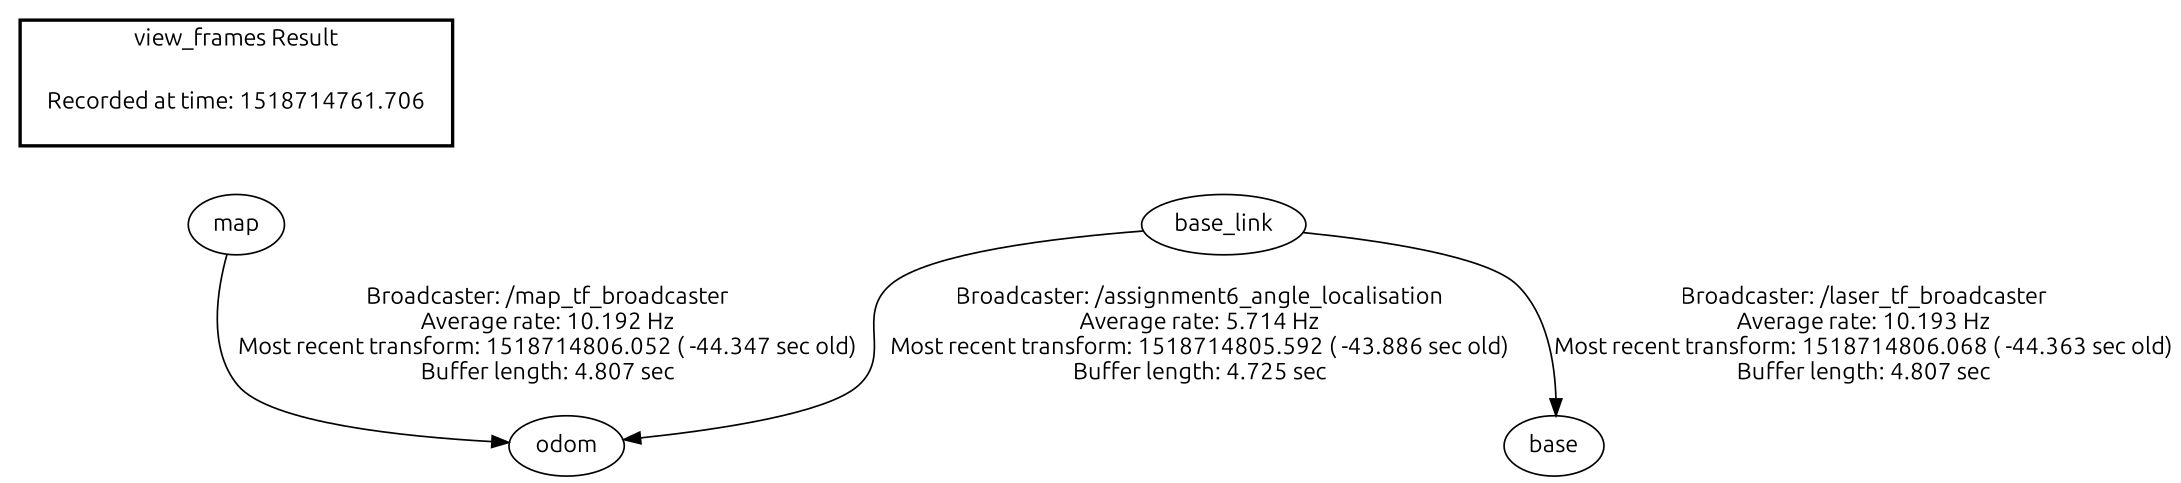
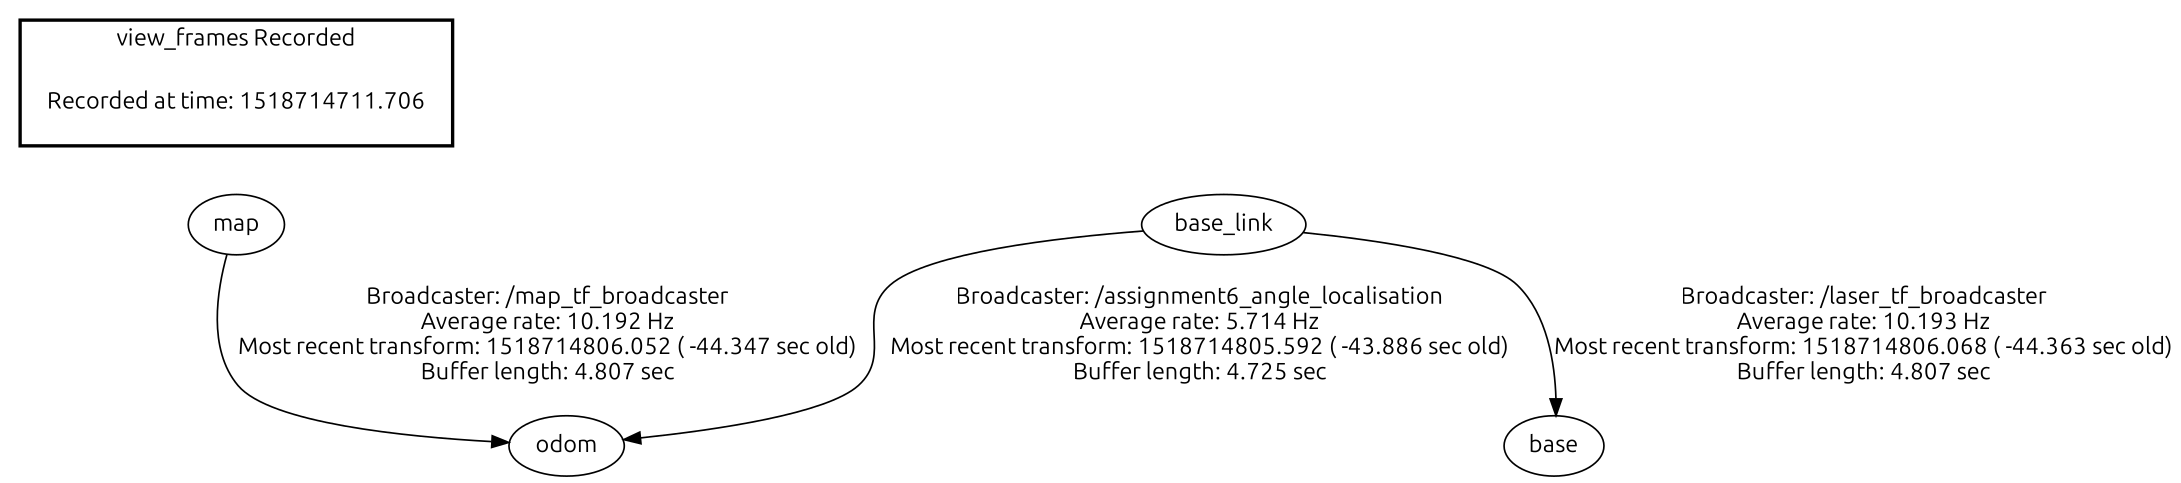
cluster "view_frames Result": label "view_frames Result" -> "view_frames Recorded"
node "Recorded at time: 1518714761.706": label "Recorded at time: 1518714761.706" -> "Recorded at time: 1518714711.706"
